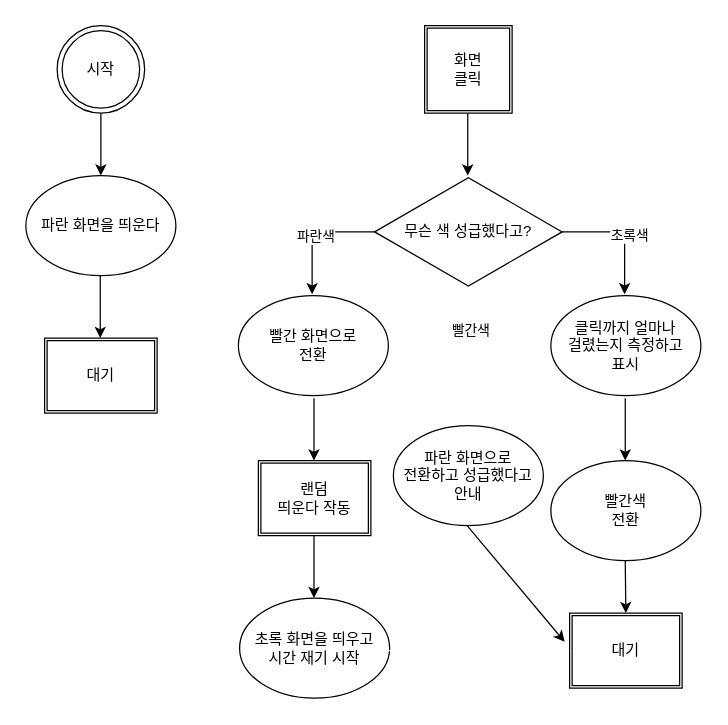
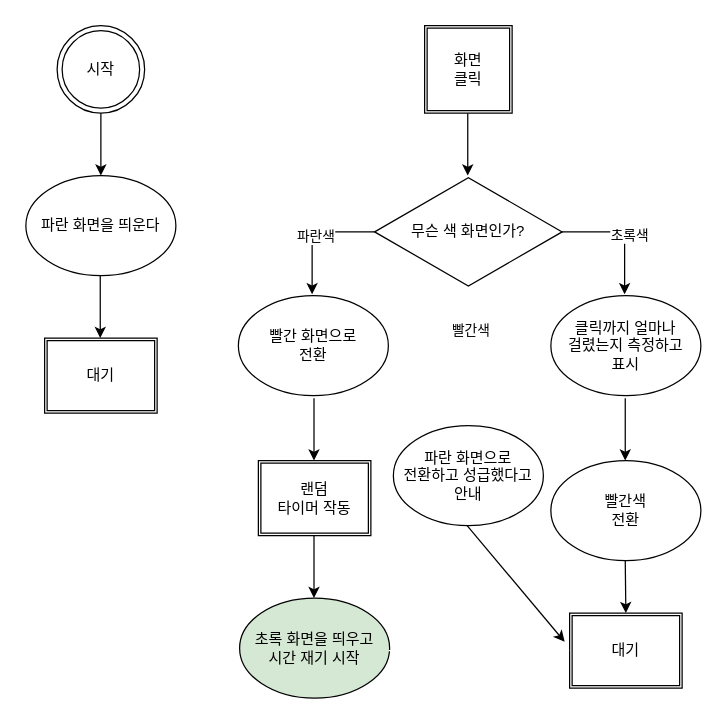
node "무슨 색 성급했다고?": label "무슨 색 성급했다고?" -> "무슨 색 화면인가?"
node "랜덤 띄운다 작동": label "랜덤 띄운다 작동" -> "랜덤 타이머 작동"
node "초록 화면을 띄우고 시간 재기 시작": fillcolor #ffffff -> #d5e8d4
